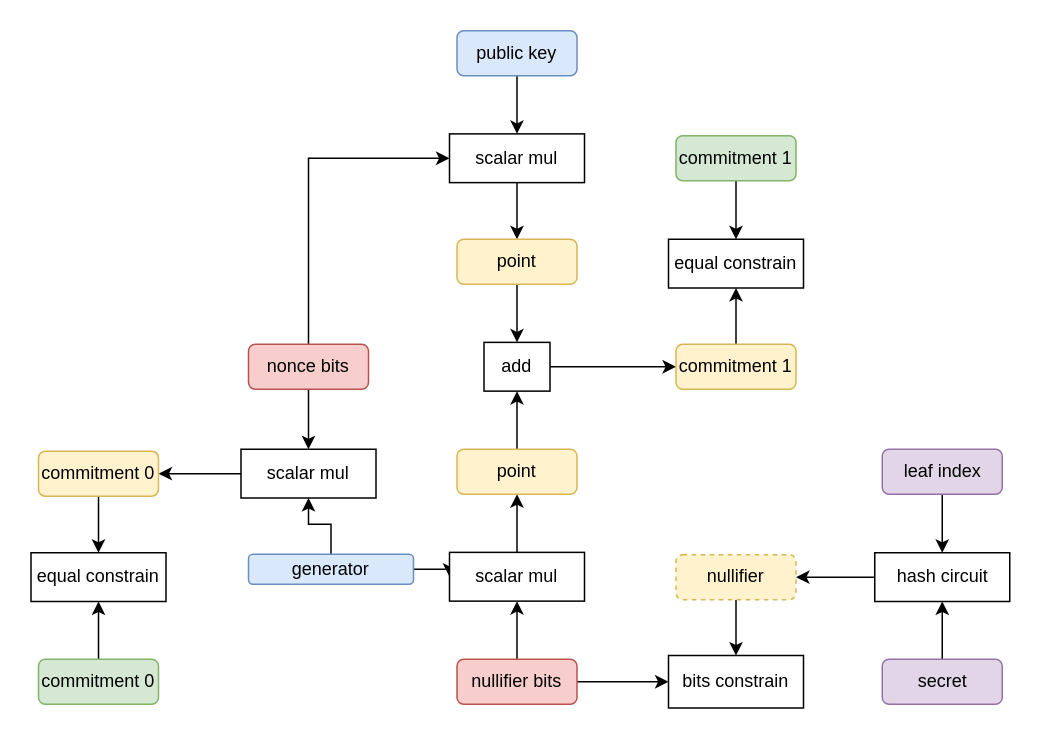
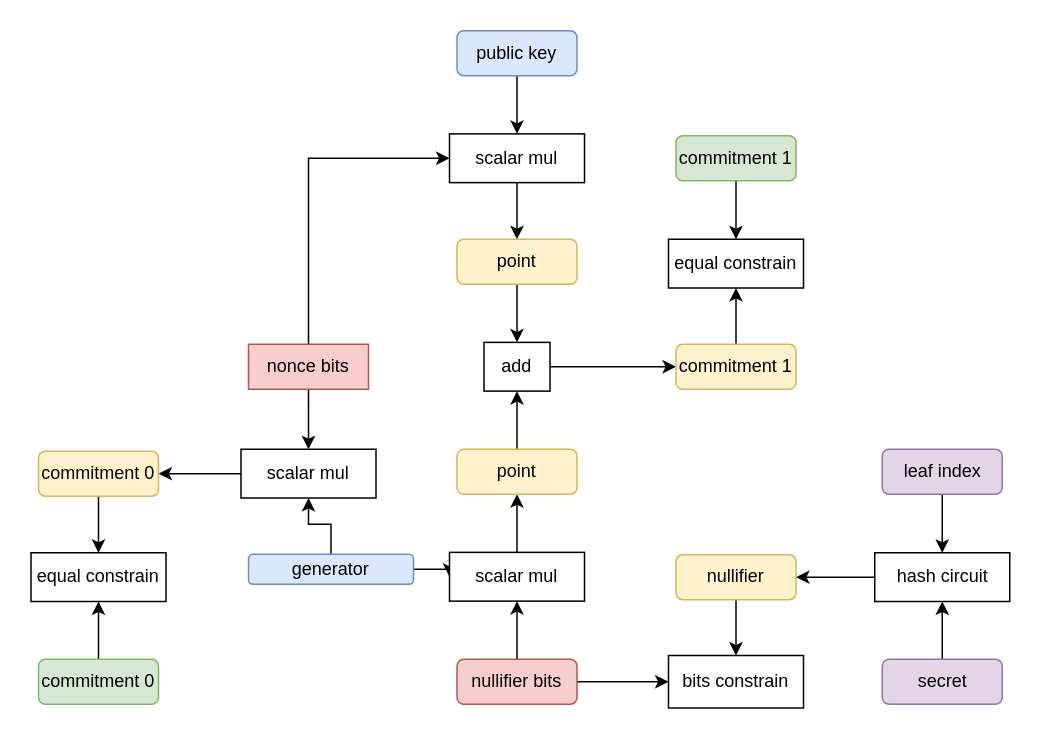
node "nonce bits": shape rounded rectangle -> rectangle
node "nullifier": style dashed -> solid
